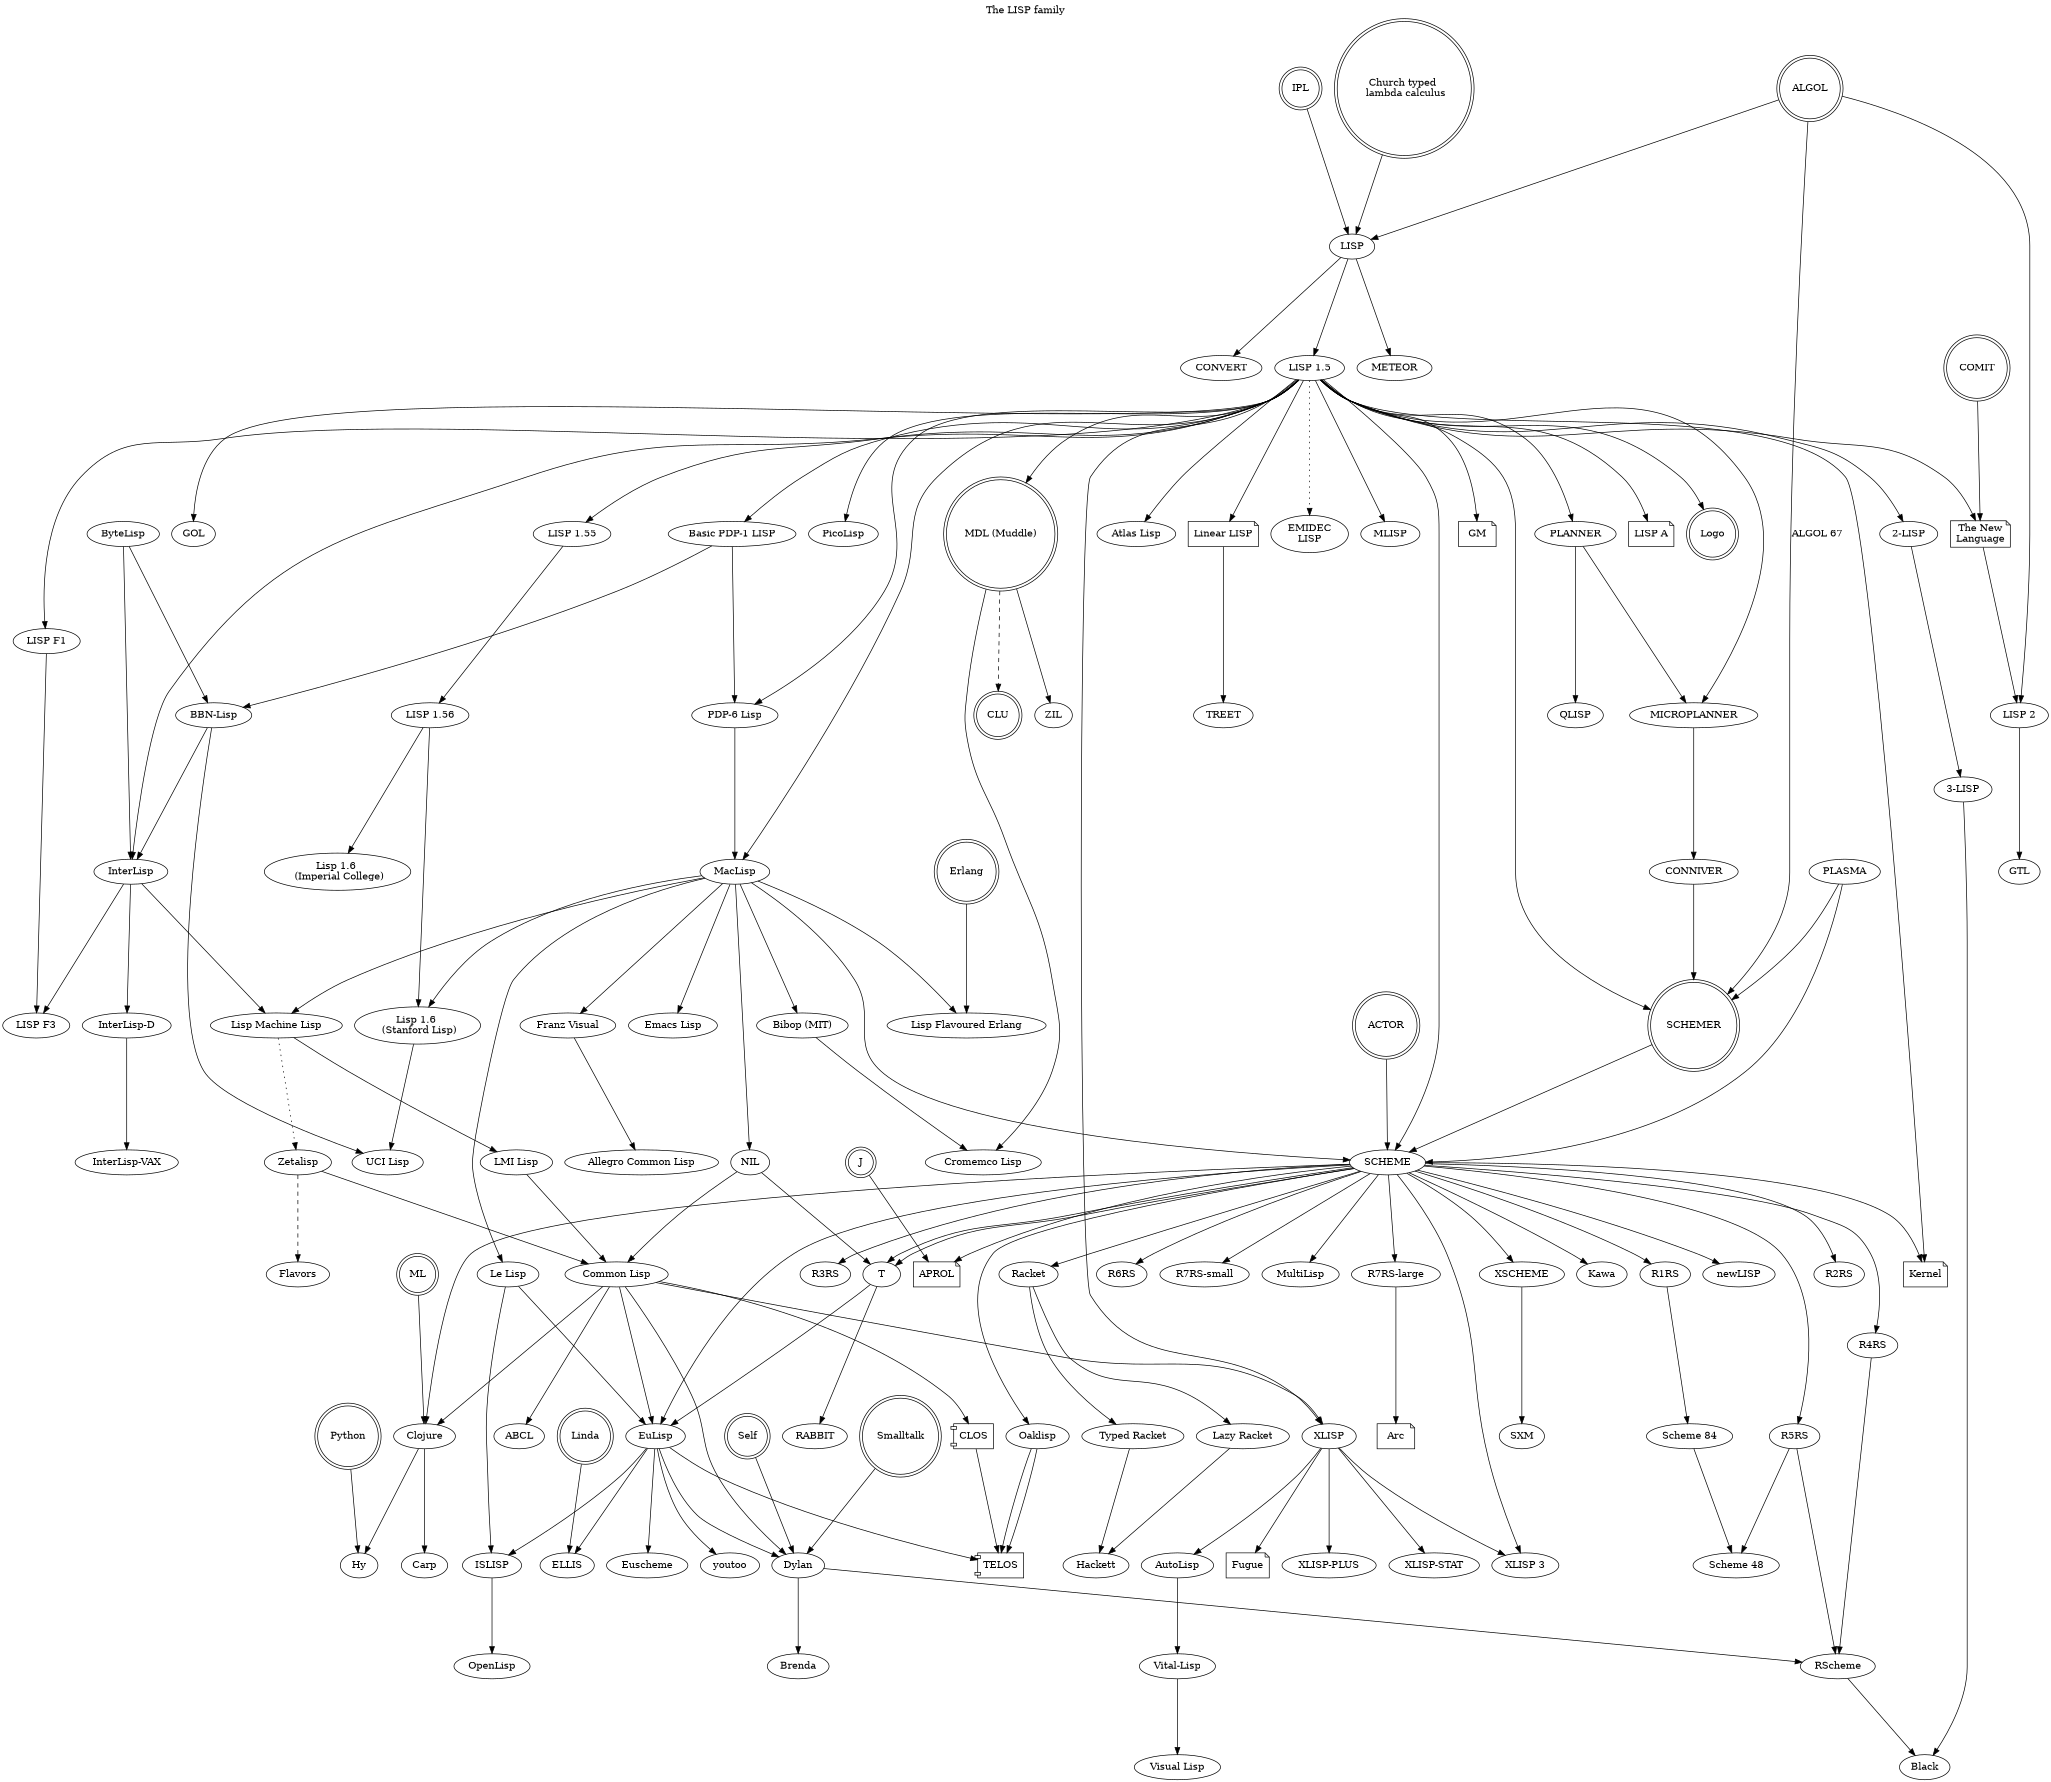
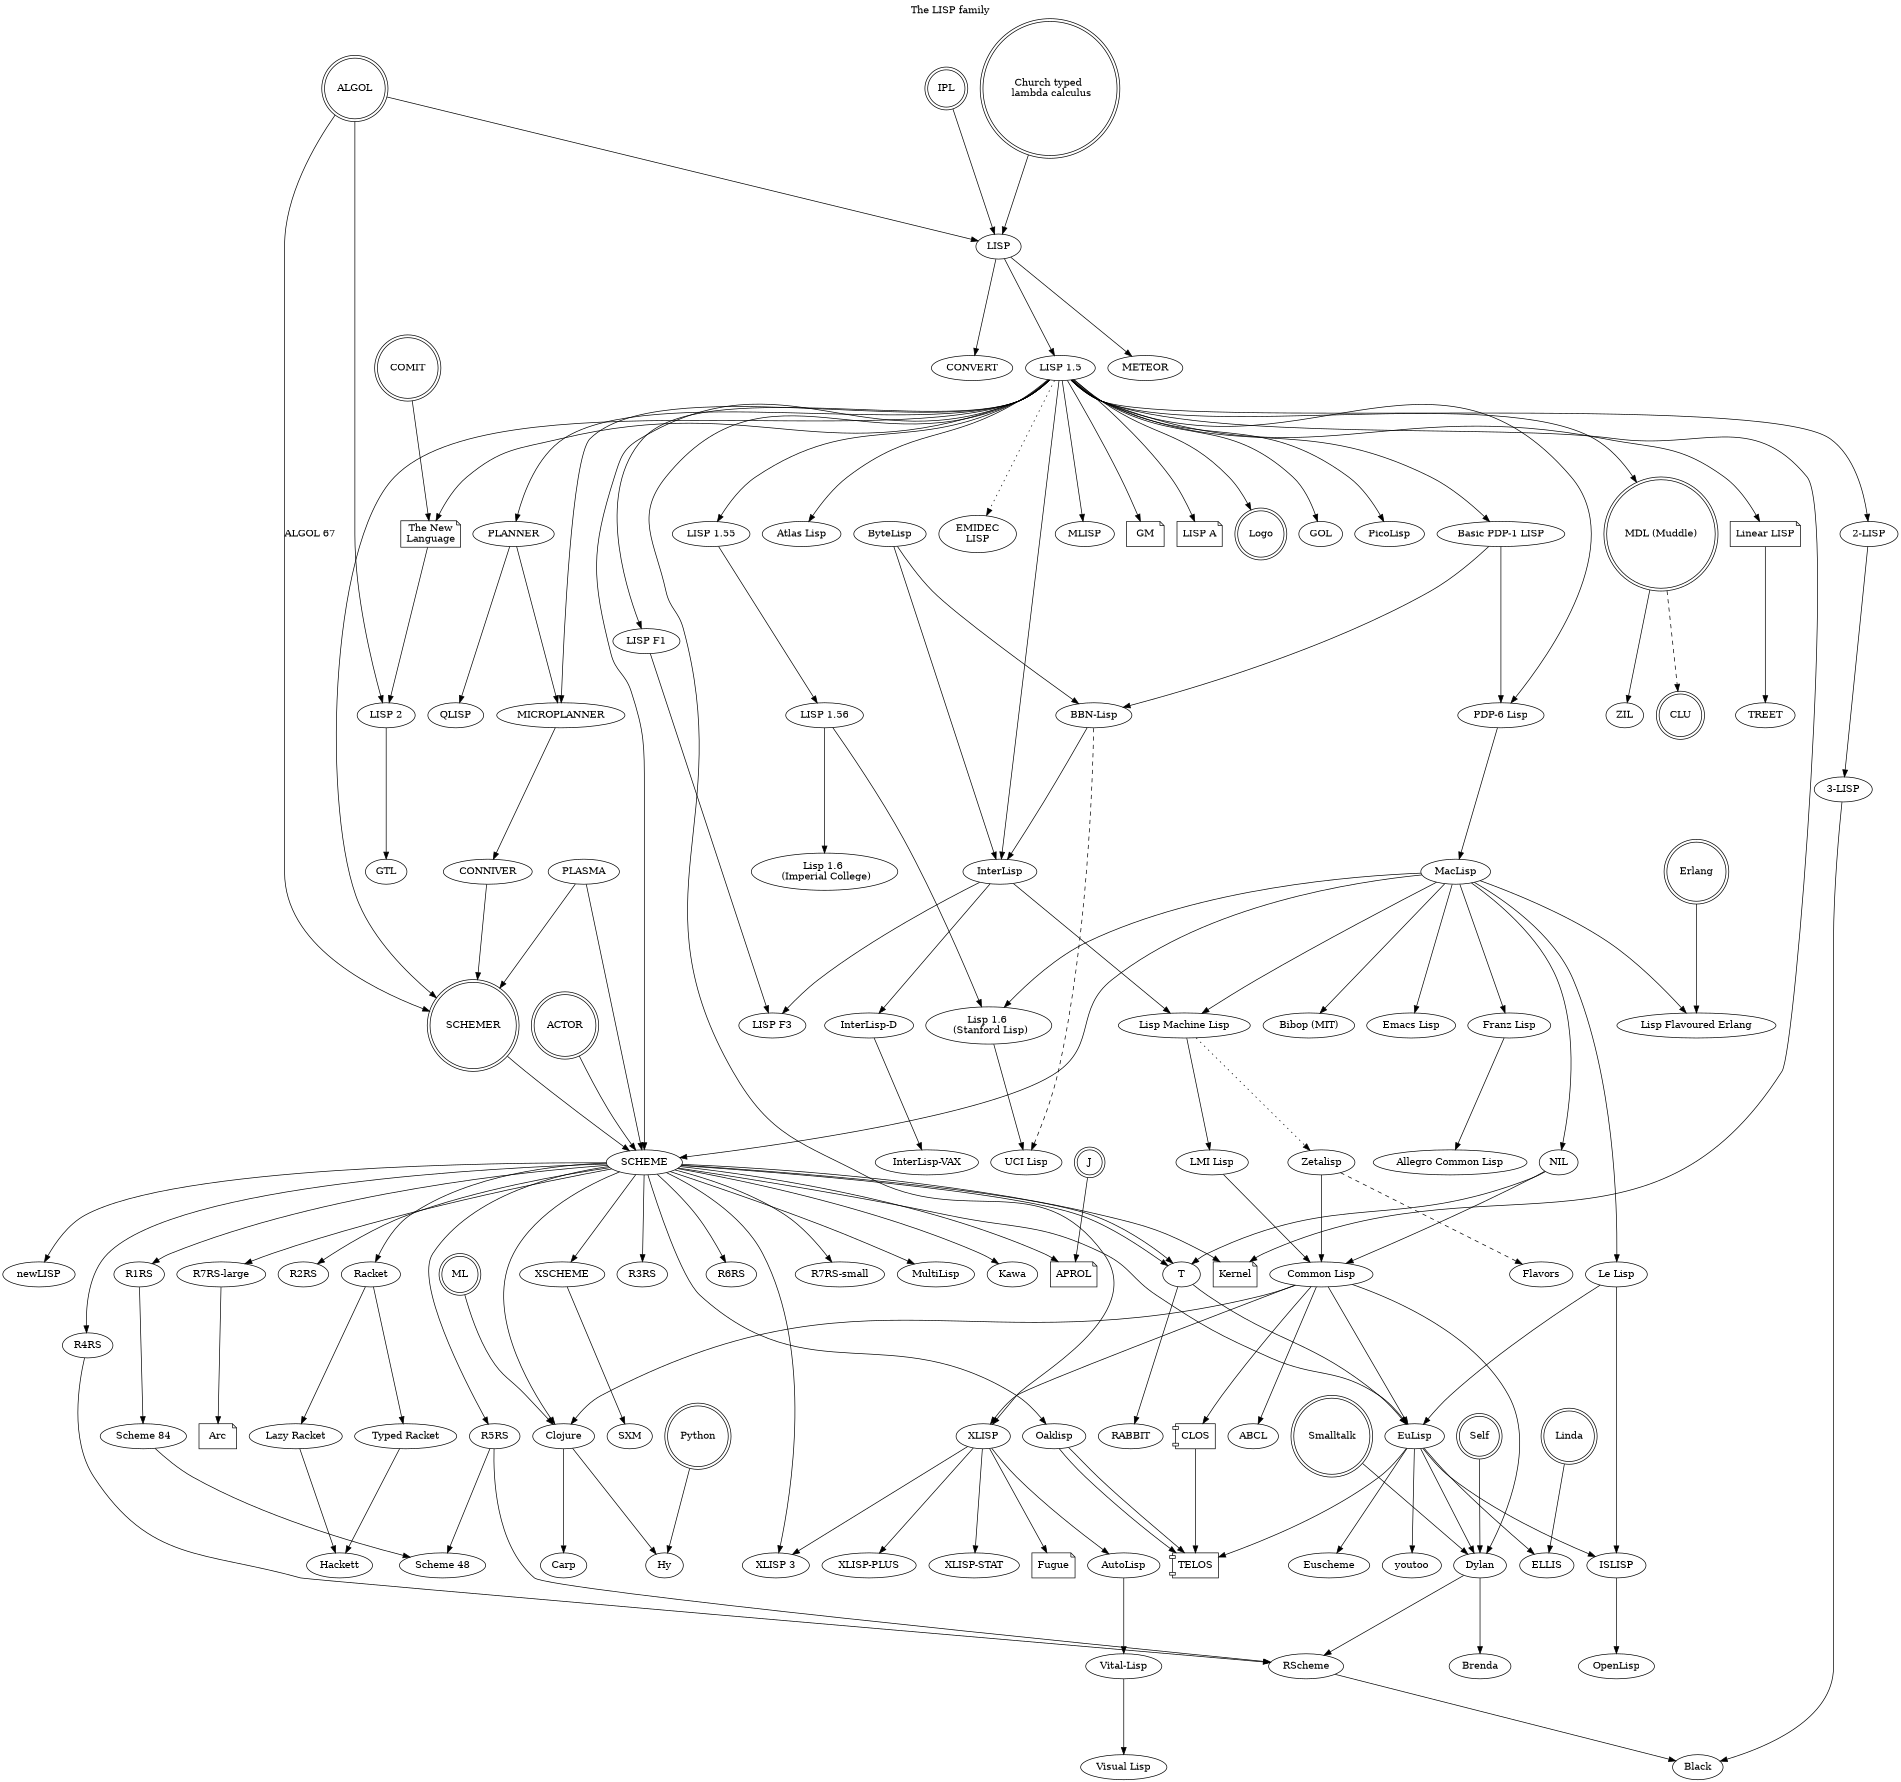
edge "LISP 1.5" -> "MacLisp": removed
edge "BBN-Lisp" -> "UCI Lisp": style solid -> dashed
node "Franz Visual": label "Franz Visual" -> "Franz Lisp"
node "Cromemco Lisp": removed
